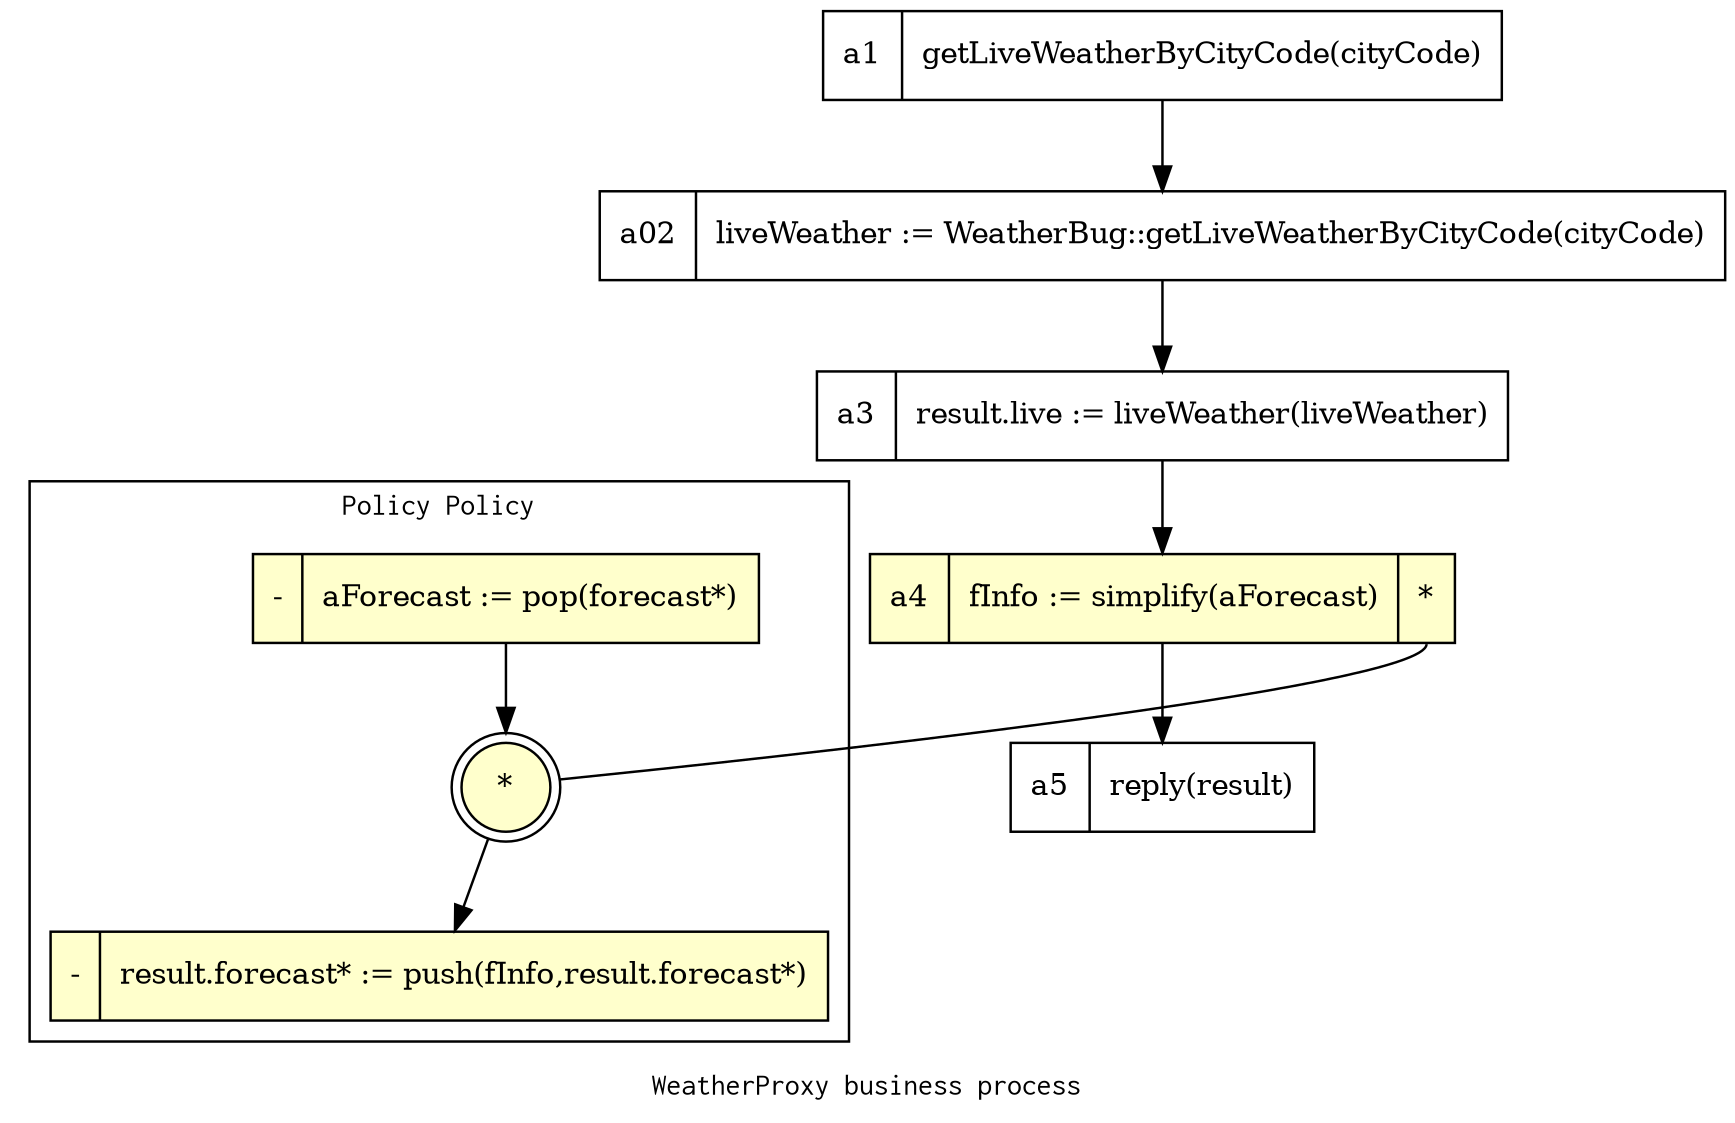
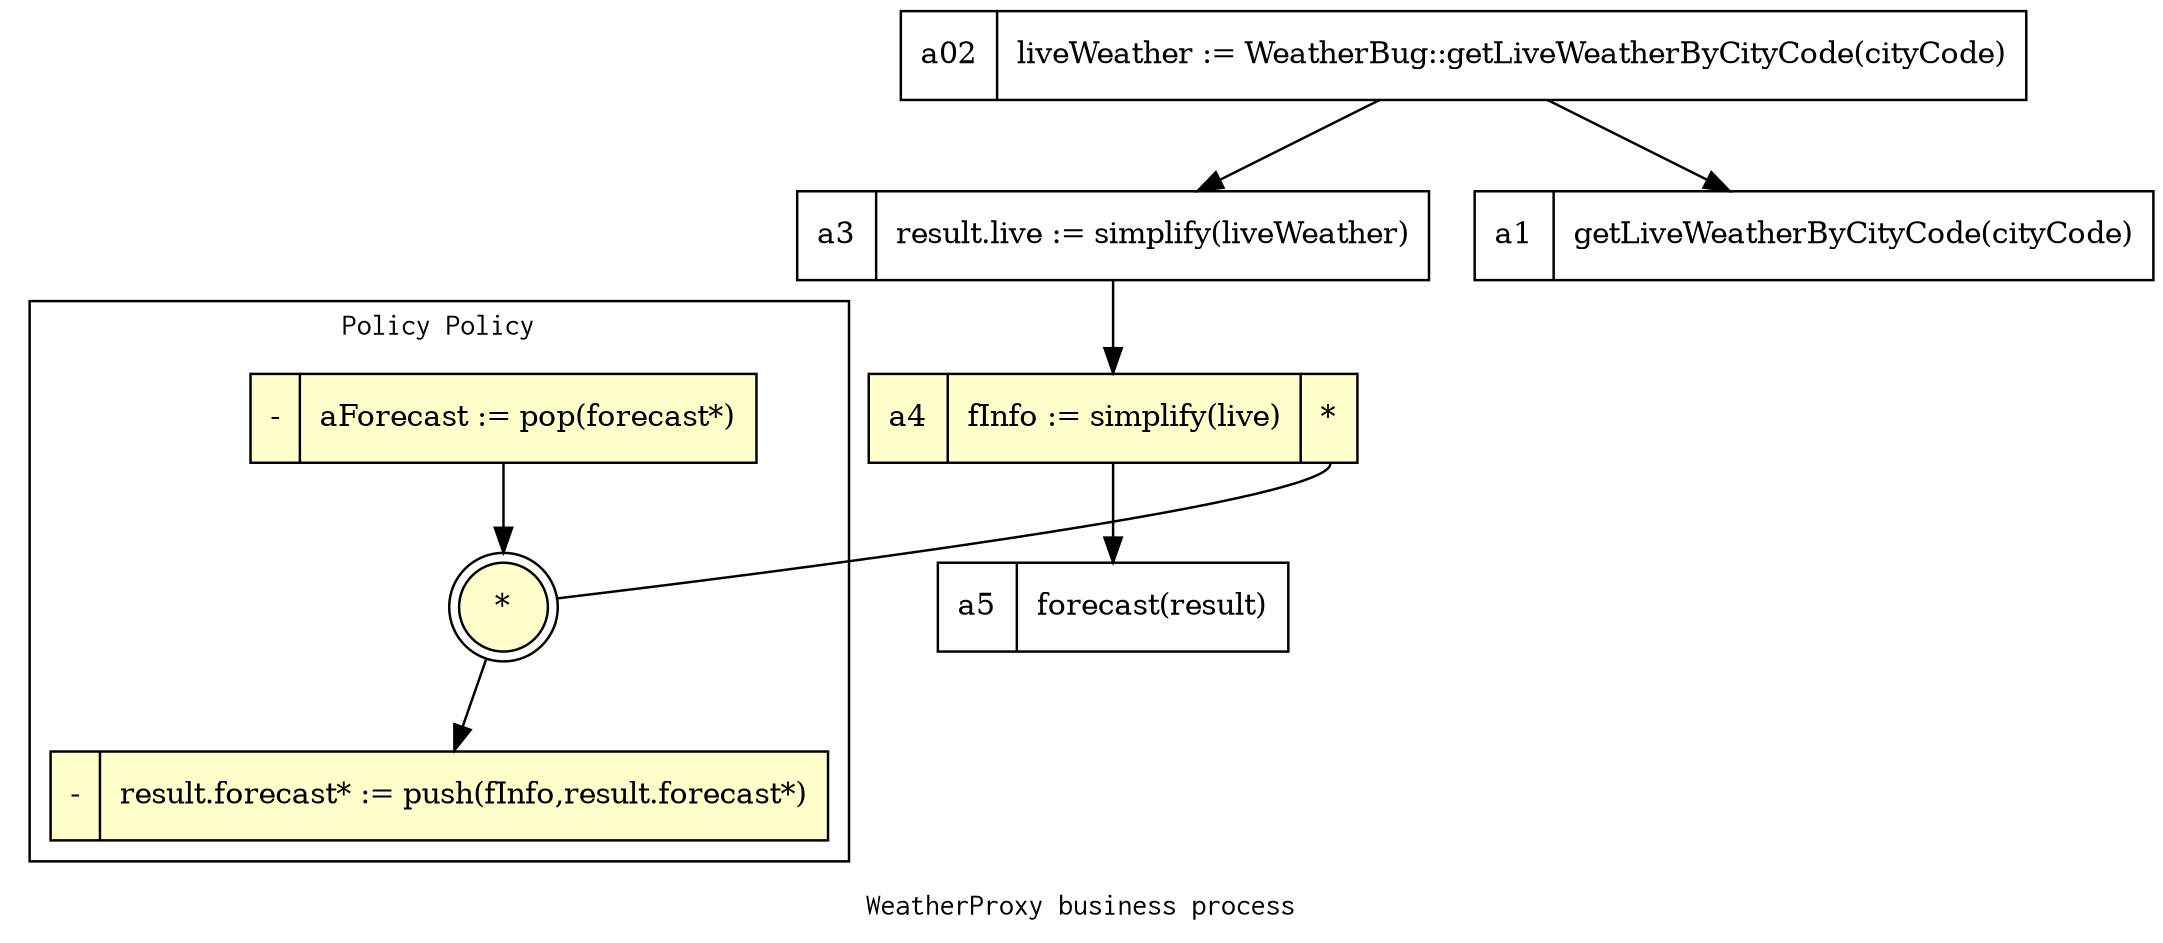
edge "a1" -> "a02": reversed
node "a3": text "result.live := liveWeather(liveWeather)" -> "result.live := simplify(liveWeather)"
node "a4": text "fInfo := simplify(aForecast)" -> "fInfo := simplify(live)"
node "a5": text "reply(result)" -> "forecast(result)"
